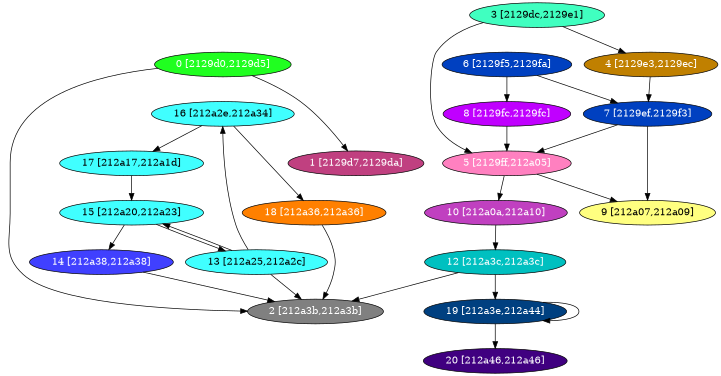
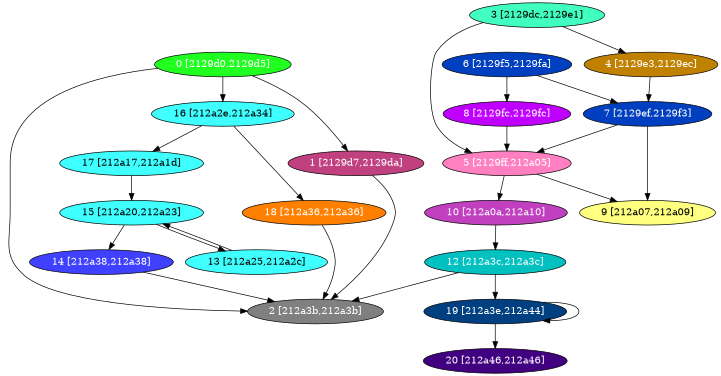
edge "13 [212a25,212a2c]" -> "16 [212a2e,212a34]": now "0 [2129d0,2129d5]" -> "16 [212a2e,212a34]"
edge "13 [212a25,212a2c]" -> "2 [212a3b,212a3b]": now "1 [2129d7,2129da]" -> "2 [212a3b,212a3b]"
